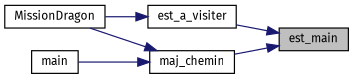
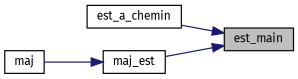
node "MissionDragon": removed
node "est_a_visiter": label "est_a_visiter" -> "est_a_chemin"
node "main": label "main" -> "maj"
node "maj_chemin": label "maj_chemin" -> "maj_est"
